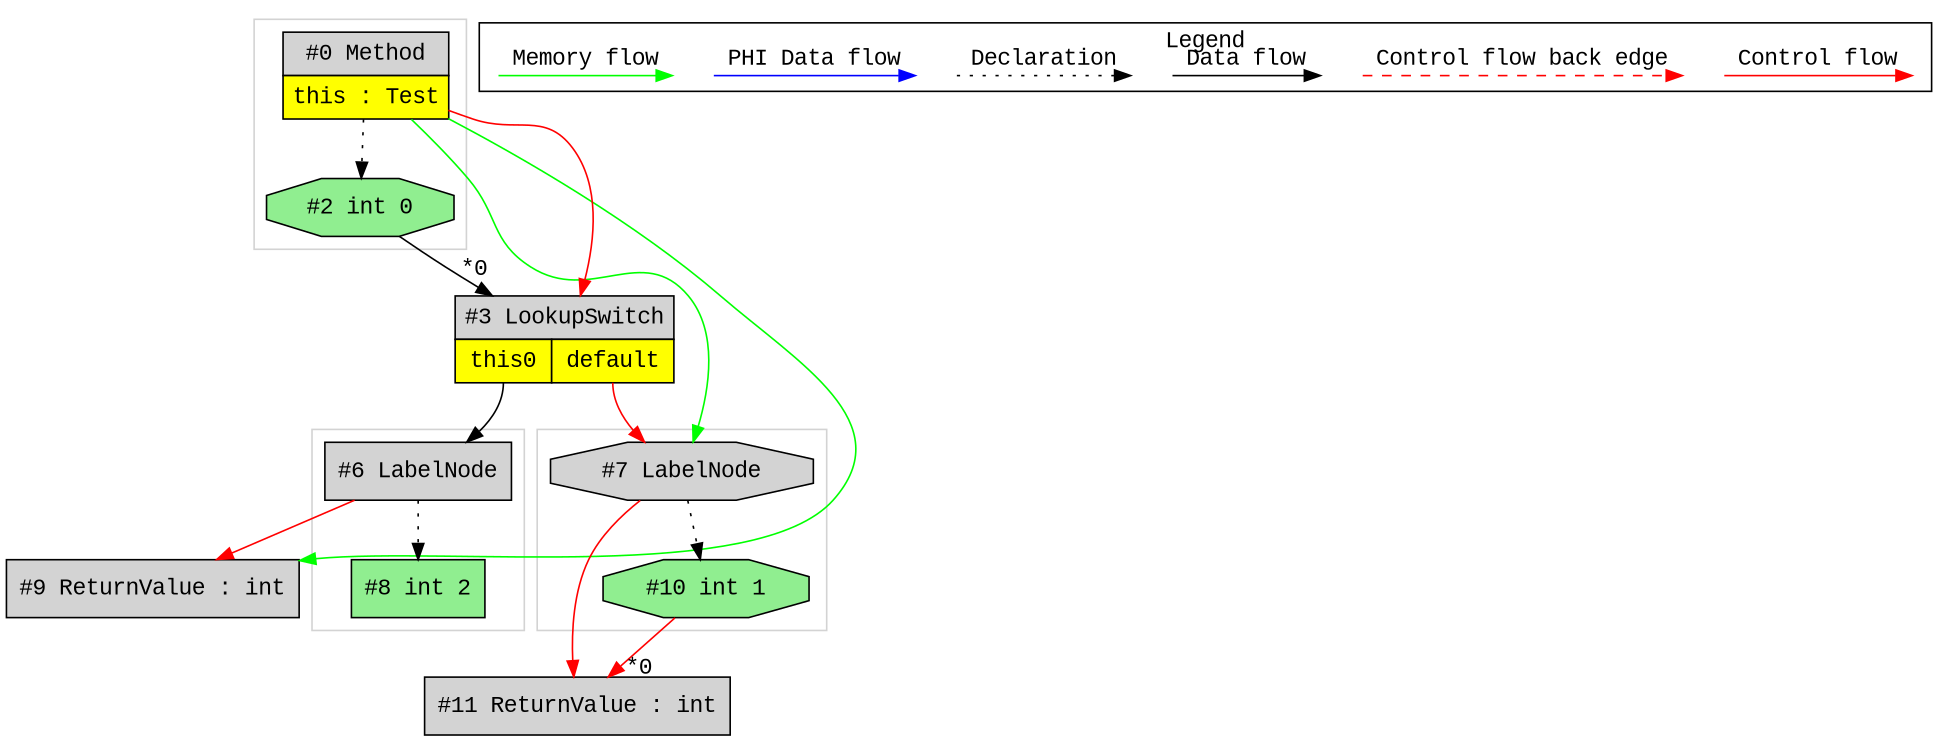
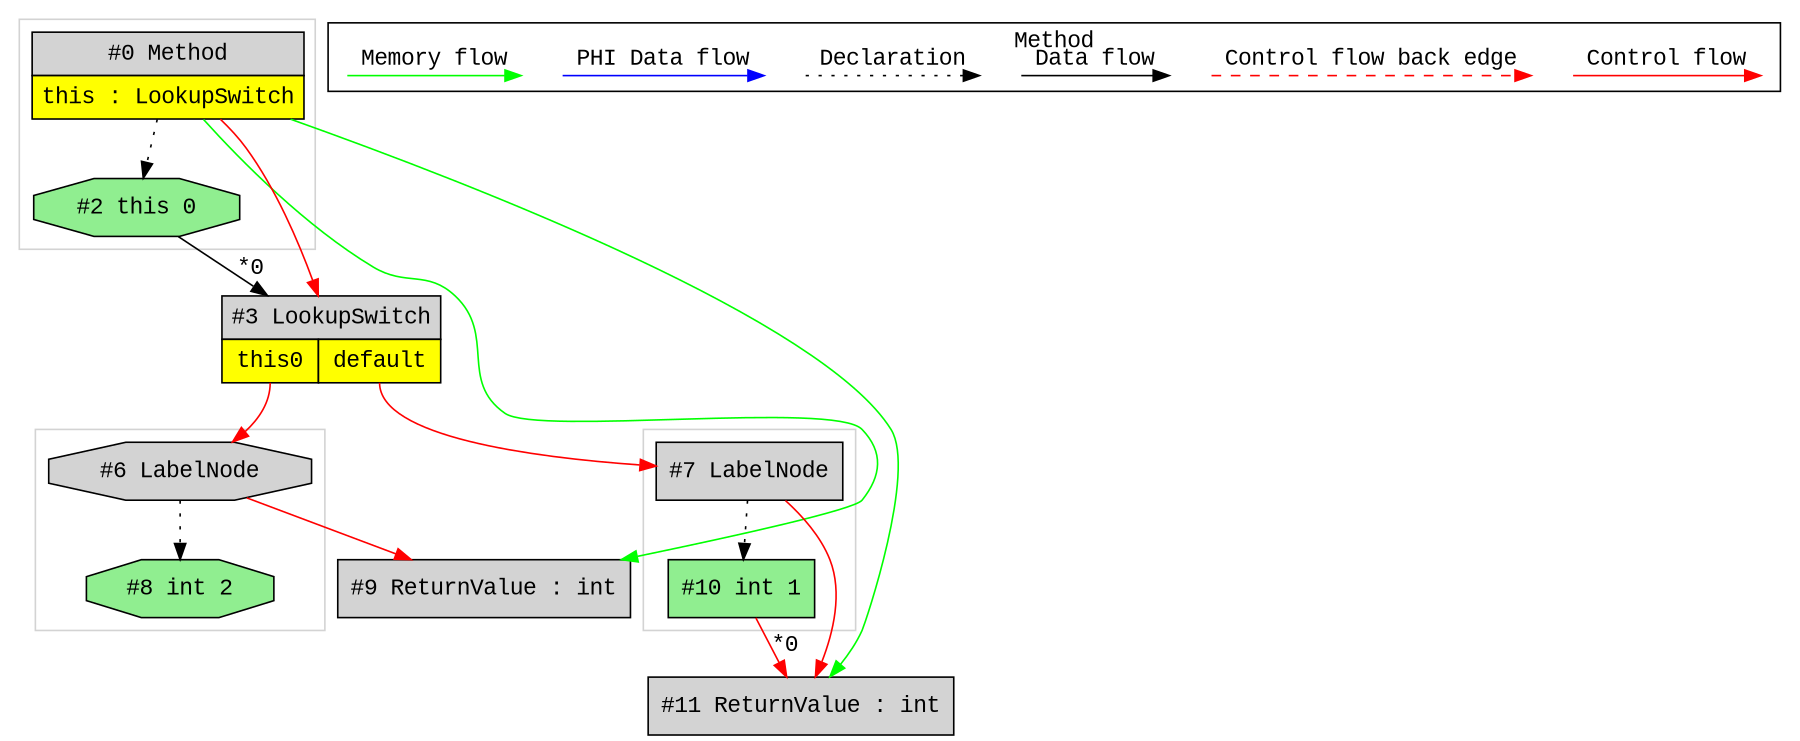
cluster "Legend": label "Legend" -> "Method"
node "#0 Method": text "this : Test" -> "this : LookupSwitch"
node "#2 int 0": label "#2 int 0" -> "#2 this 0"
edge "#0 Method" -> "#7 LabelNode": now "#0 Method" -> "#11 ReturnValue : int"
edge "#3 LookupSwitch" -> "#6 LabelNode": color black -> red
node "#6 LabelNode": shape box -> octagon
node "#7 LabelNode": shape octagon -> box
node "#8 int 2": shape box -> octagon
node "#10 int 1": shape octagon -> box
